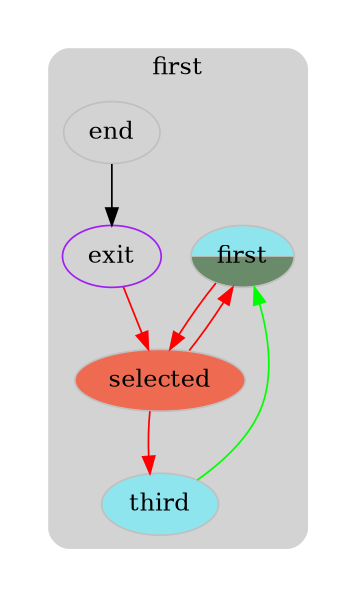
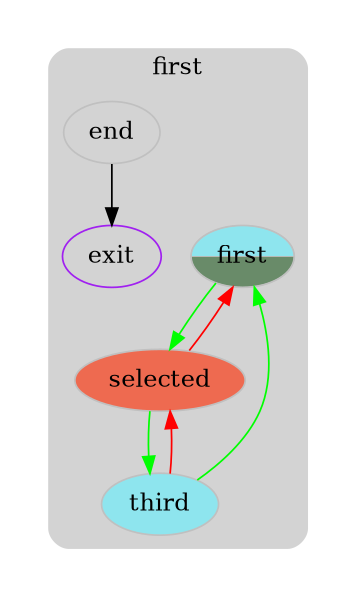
edge "first" -> "selected": color red -> green
edge "exit" -> "selected": now "third" -> "selected"
edge "selected" -> "third": color red -> green
